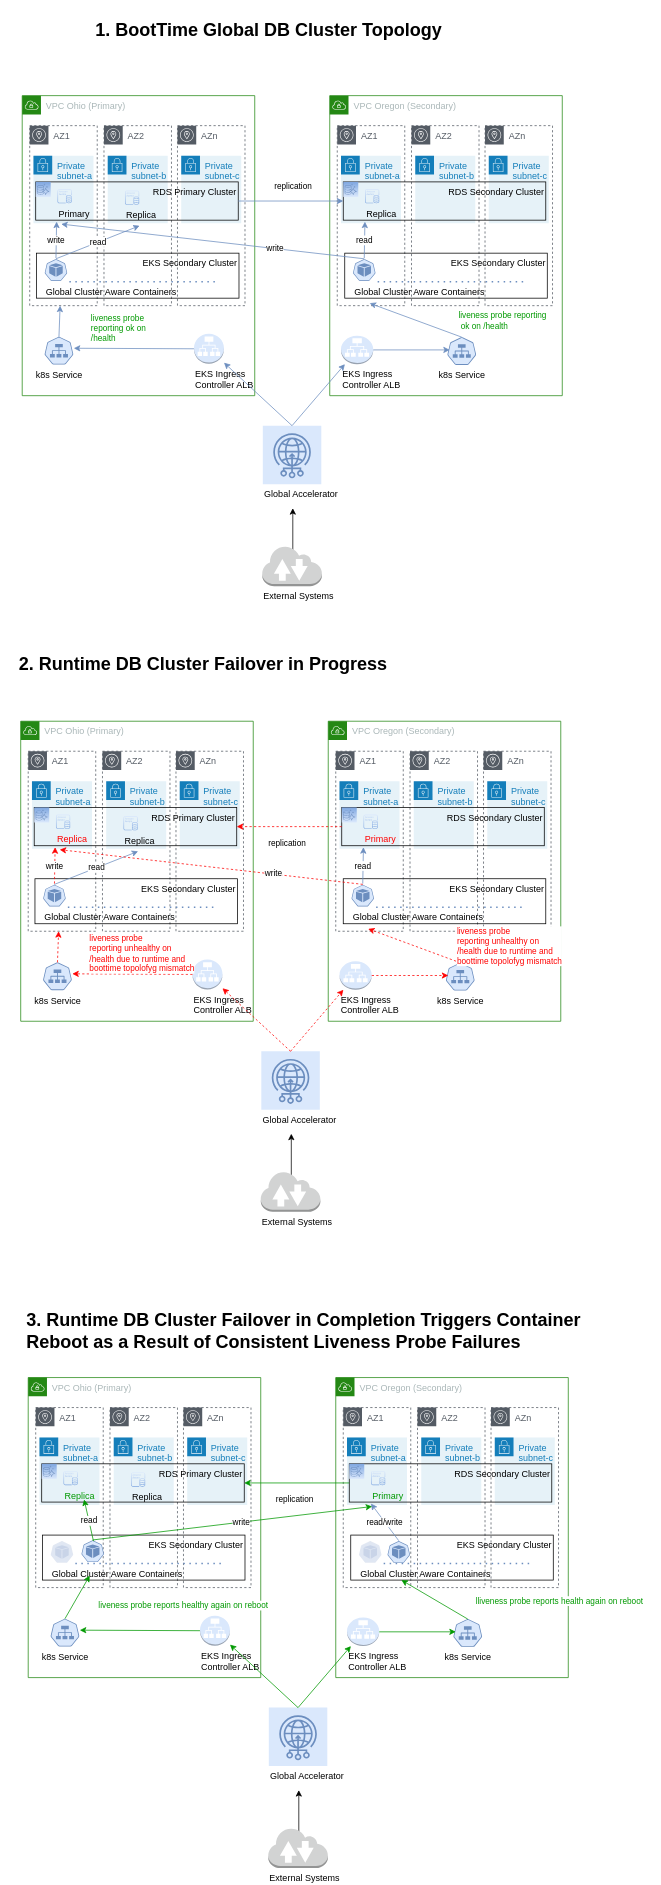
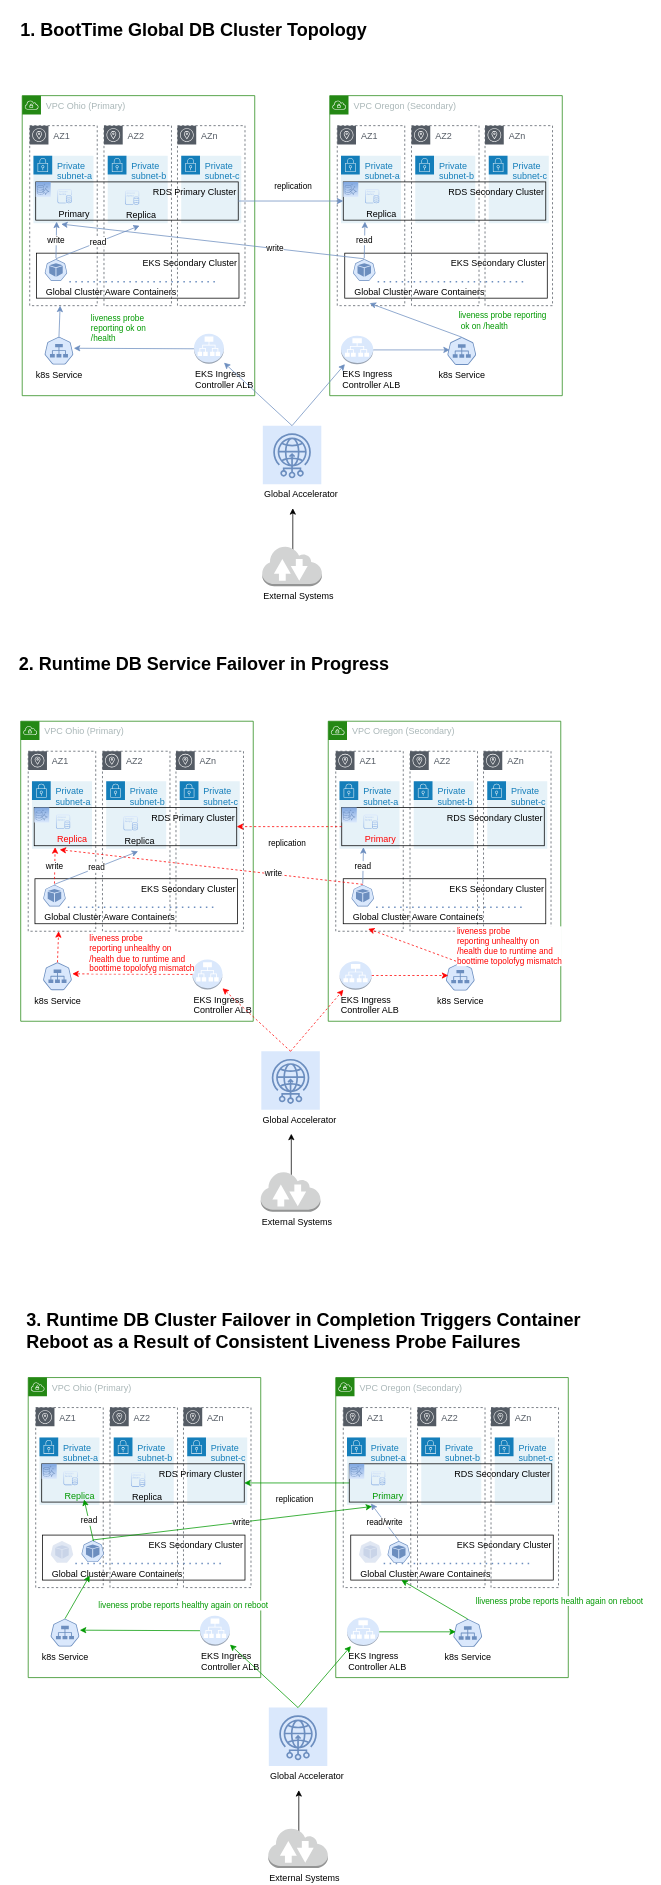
node "1. BootTime Global DB Cluster Topology": moved (275, 38) -> (200, 38)
node "2. Runtime DB Cluster Failover in Progress": label "2. Runtime DB Cluster Failover in Progress" -> "2. Runtime DB Service Failover in Progress"
